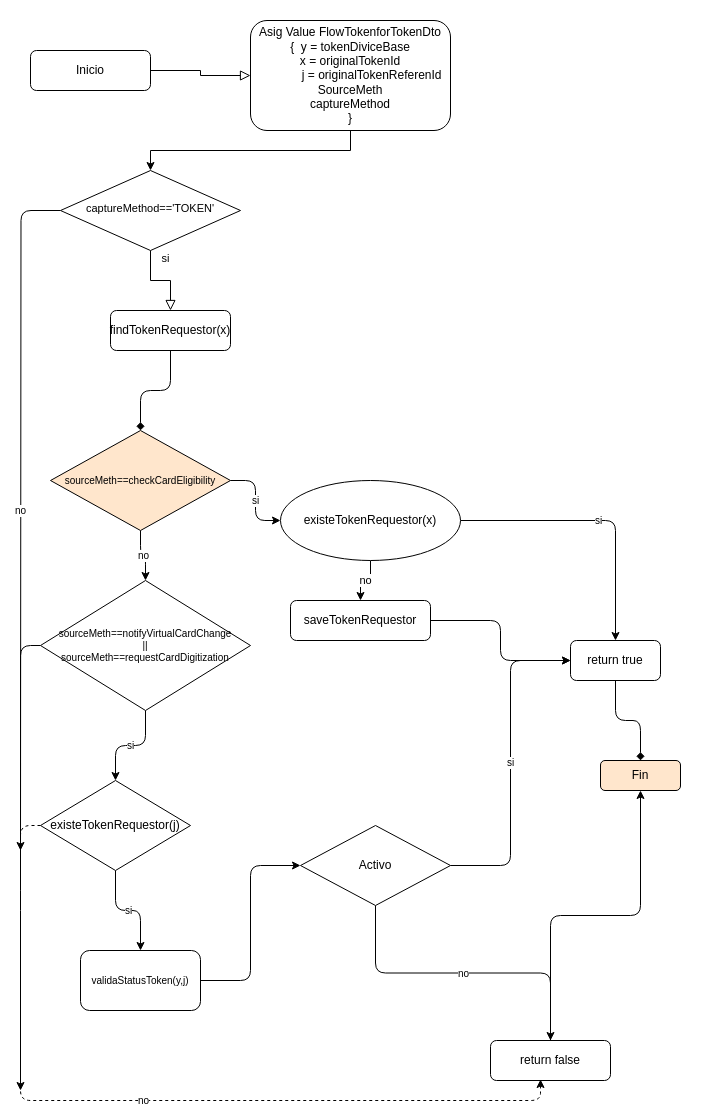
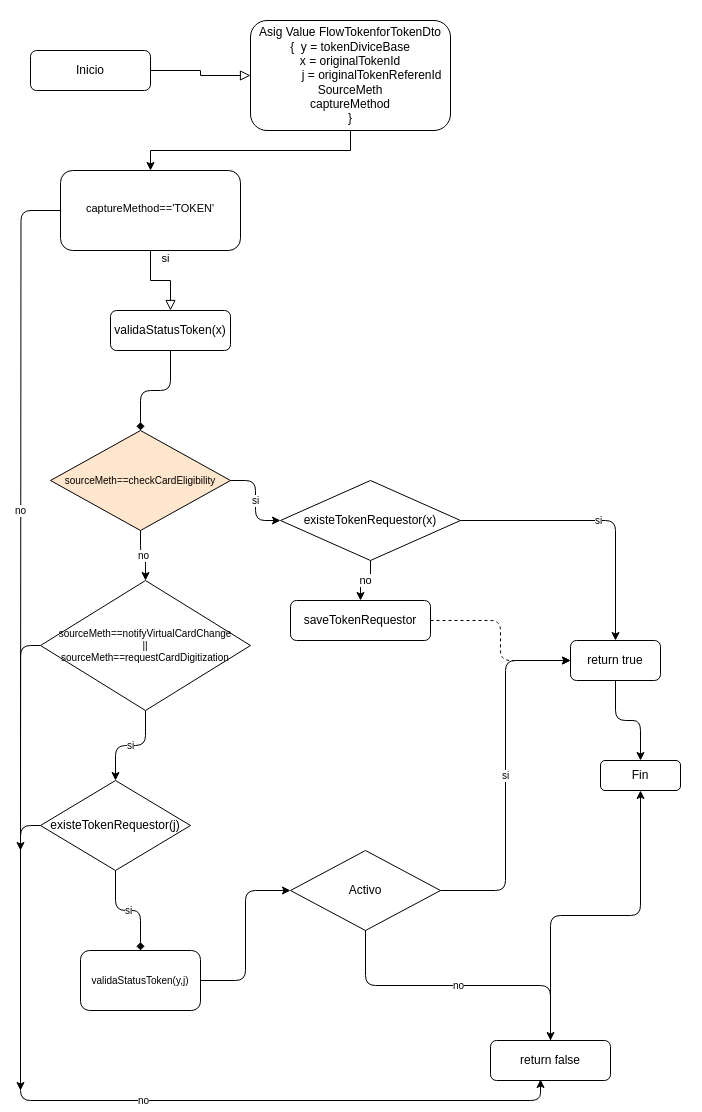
node "captureMethod=='TOKEN'": shape diamond -> rounded rectangle
node "findTokenRequestor(x)": label "findTokenRequestor(x)" -> "validaStatusToken(x)"
node "existeTokenRequestor(x)": shape ellipse -> diamond
edge "saveTokenRequestor" -> "return true": style solid -> dashed
edge "return true" -> "Fin": arrowhead diamond -> classic
node "Fin": fillcolor #ffe6cc -> #ffffff
node "Activo": moved (376, 866) -> (366, 891)
edge "existeTokenRequestor(j)" -> "validaStatusToken(y,j)": arrowhead classic -> diamond
edge "existeTokenRequestor(j)" -> "return false": style dashed -> solid
